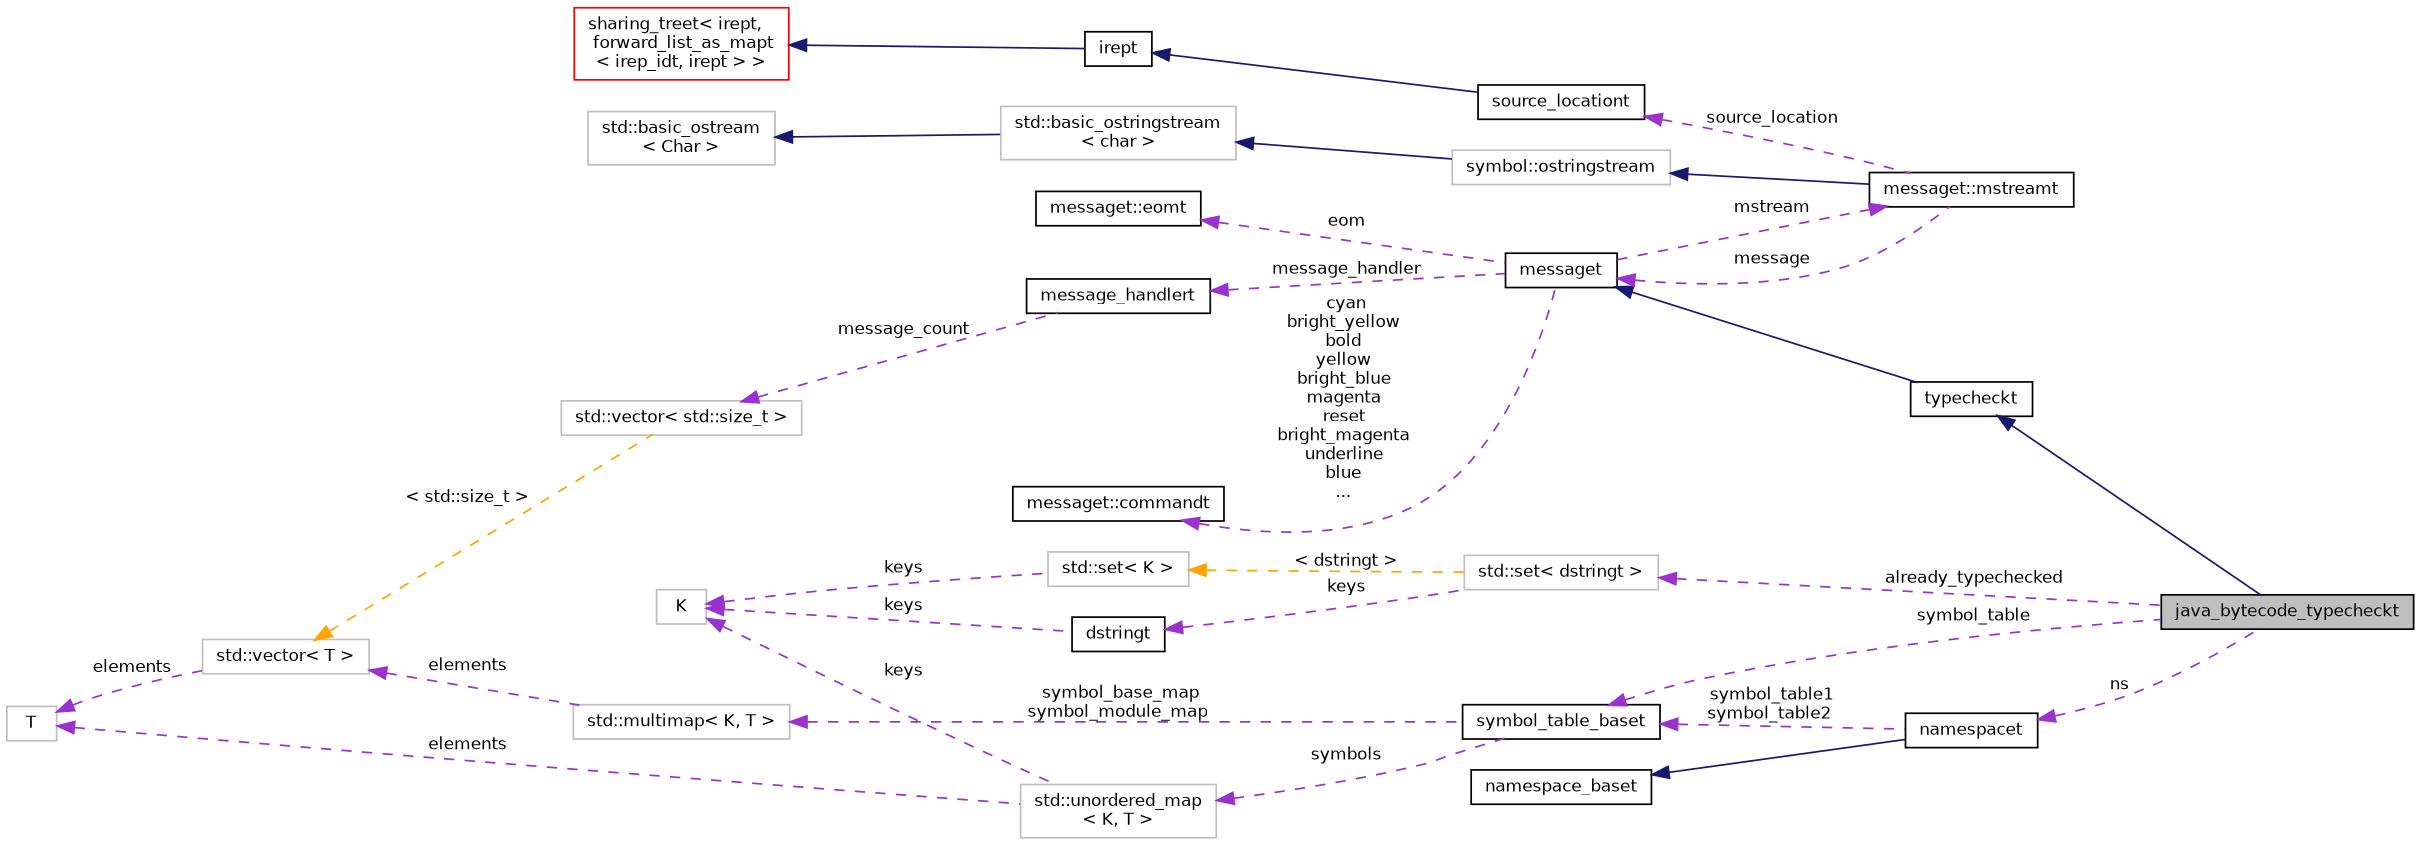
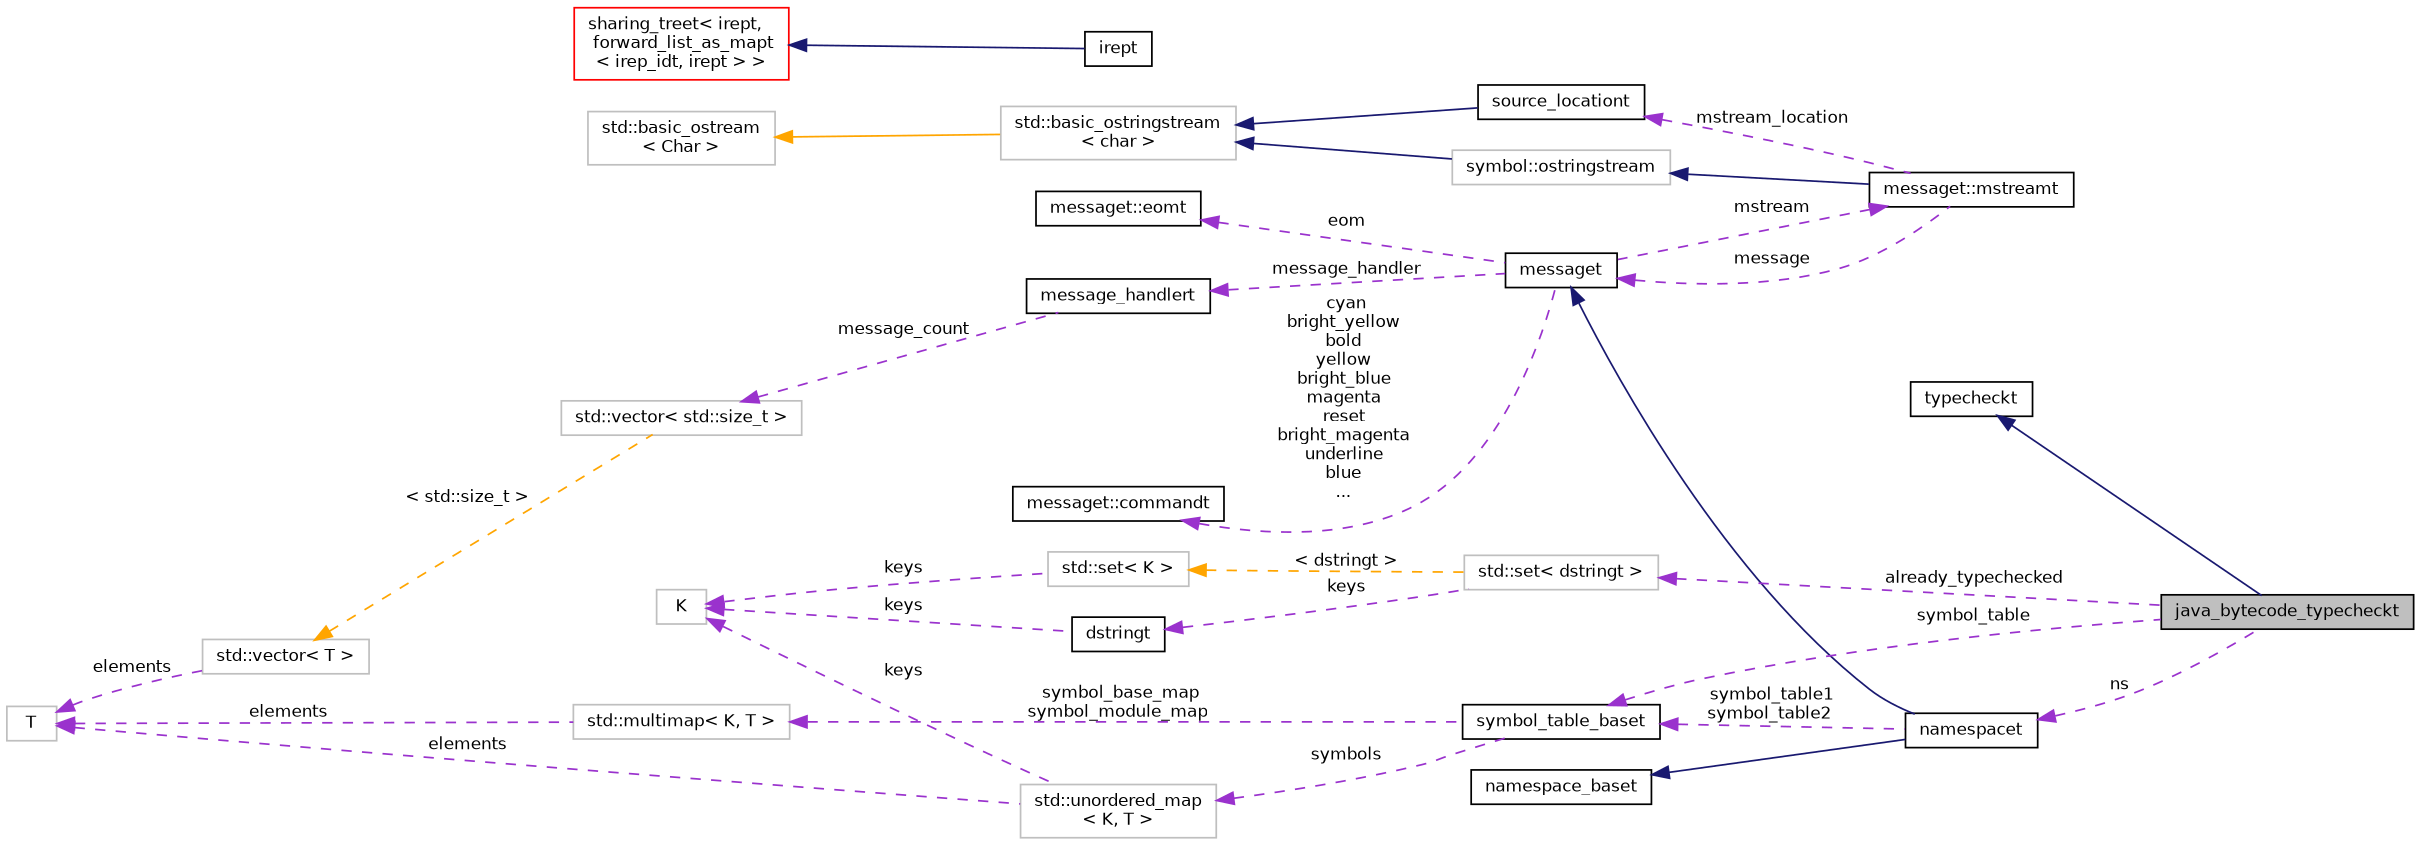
edge "source_locationt" -> "irept": now "source_locationt" -> "std::basic_ostringstream < char >"
edge "messaget::mstreamt" -> "source_locationt": label " source_location" -> " mstream_location"
edge "std::basic_ostringstream < char >" -> "std::basic_ostream < Char >": color midnightblue -> orange
edge "typecheckt" -> "messaget": now "namespacet" -> "messaget"
edge "std::multimap< K, T >" -> "std::vector< T >": now "std::multimap< K, T >" -> "T"
